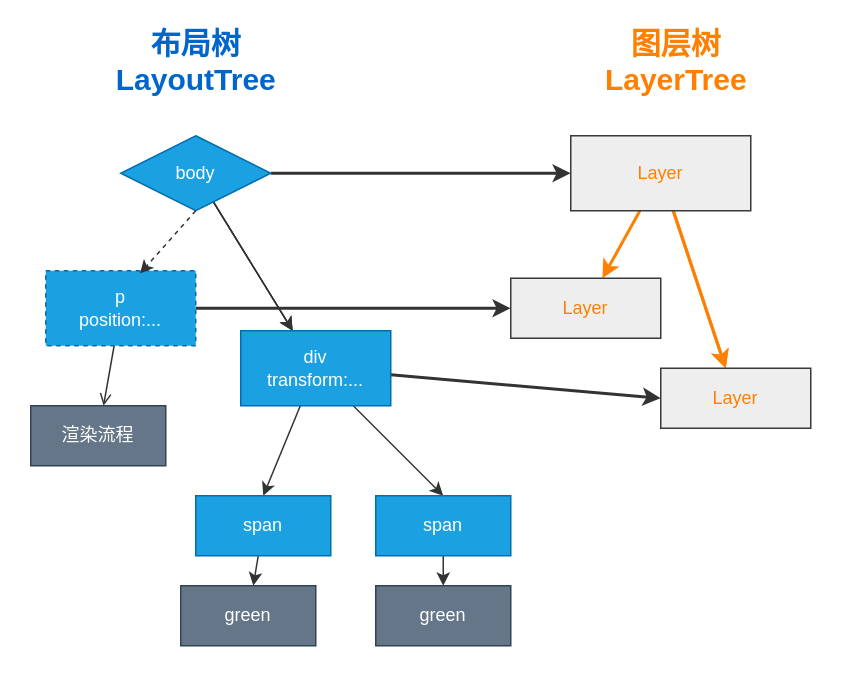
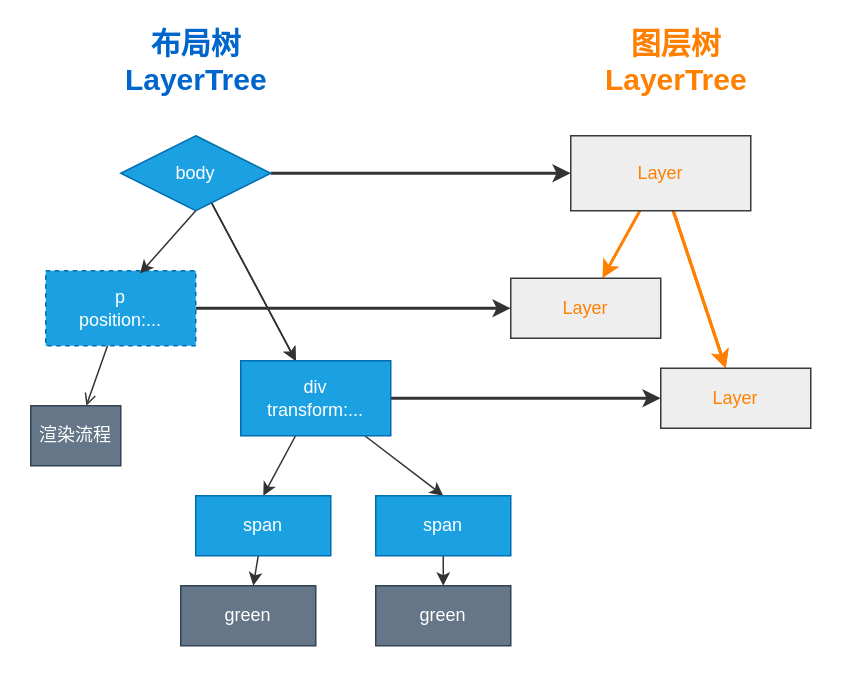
node "布局树LayoutTree": label "布局树LayoutTree" -> "布局树LayerTree"
edge "body" -> "p position:...": style dashed -> solid
node "div transform:...": moved (316, 368) -> (316, 398)
node "渲染流程": size 135x60 -> 90x60
